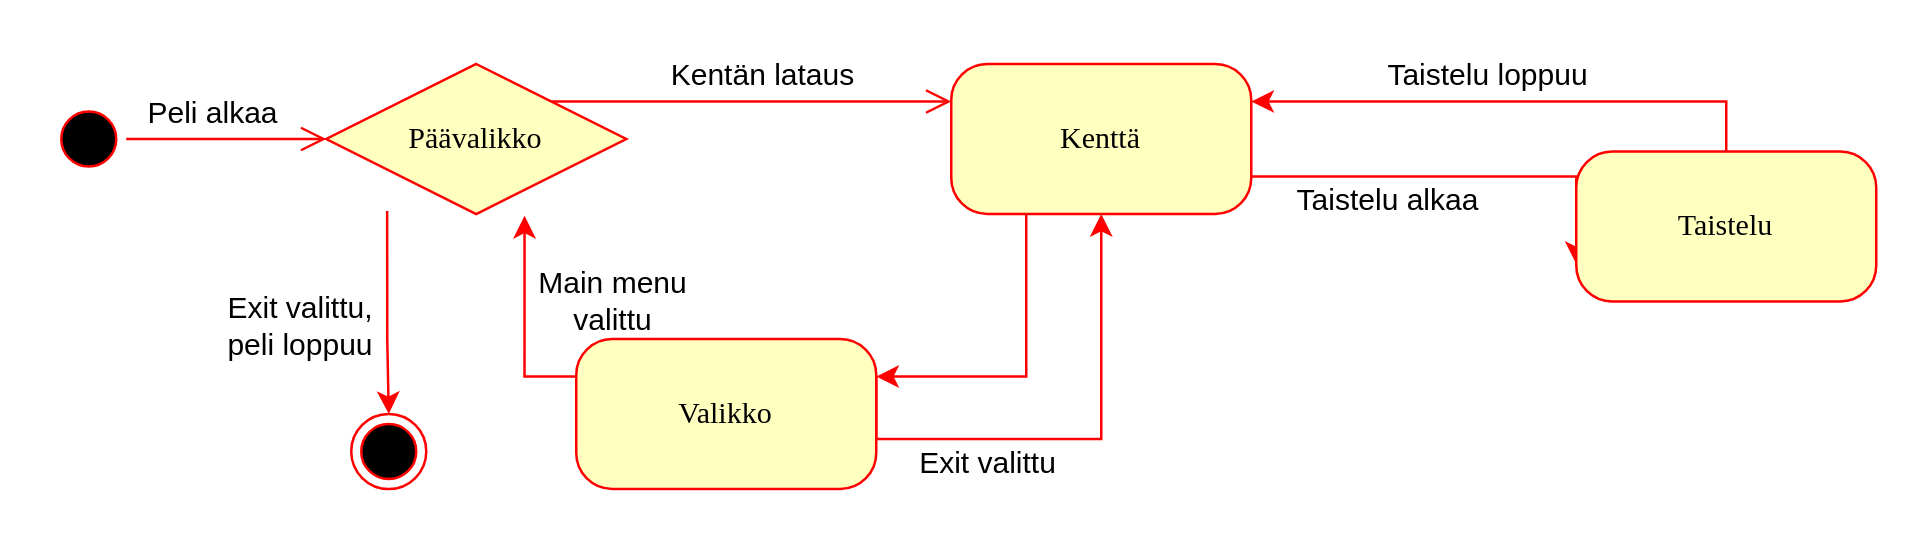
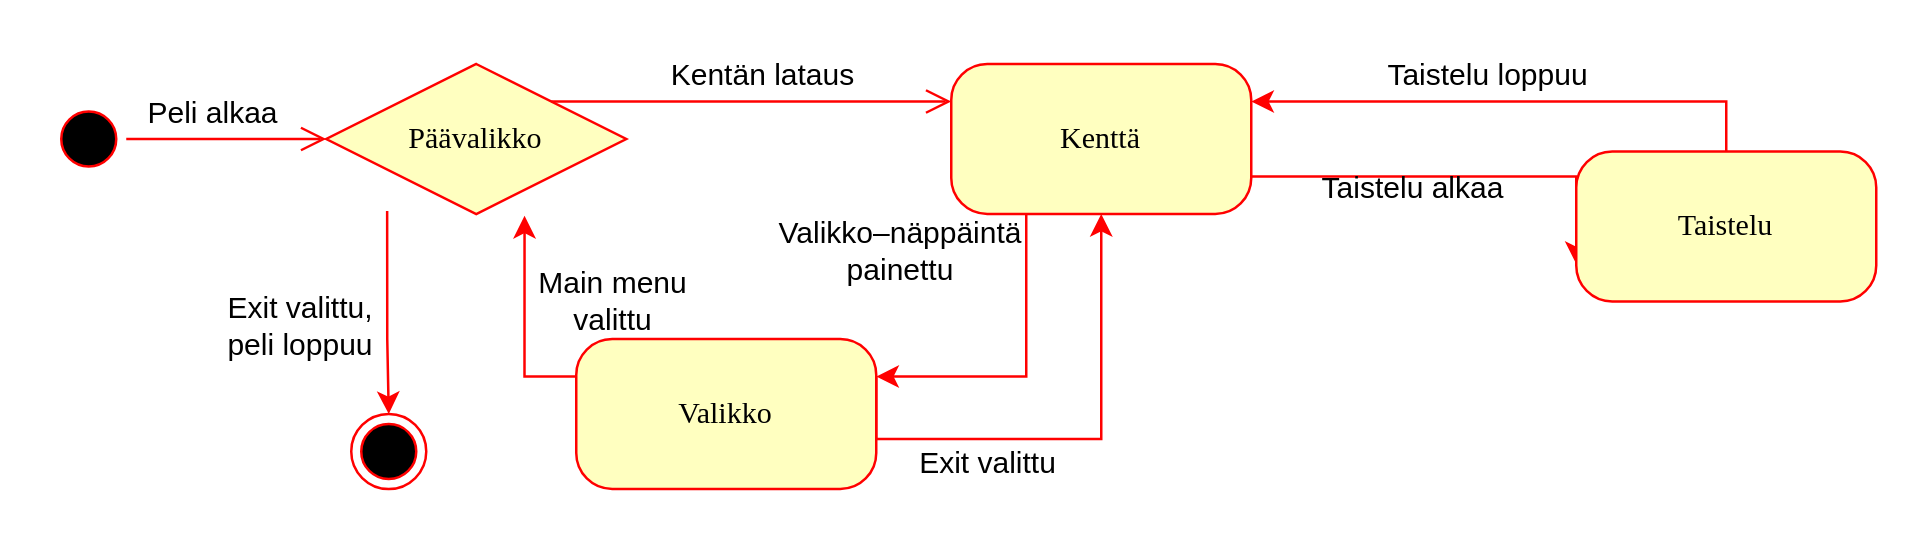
node "Taistelu alkaa": moved (1389, 201) -> (1414, 189)
node "Valikko–näppäintä painettu": added
